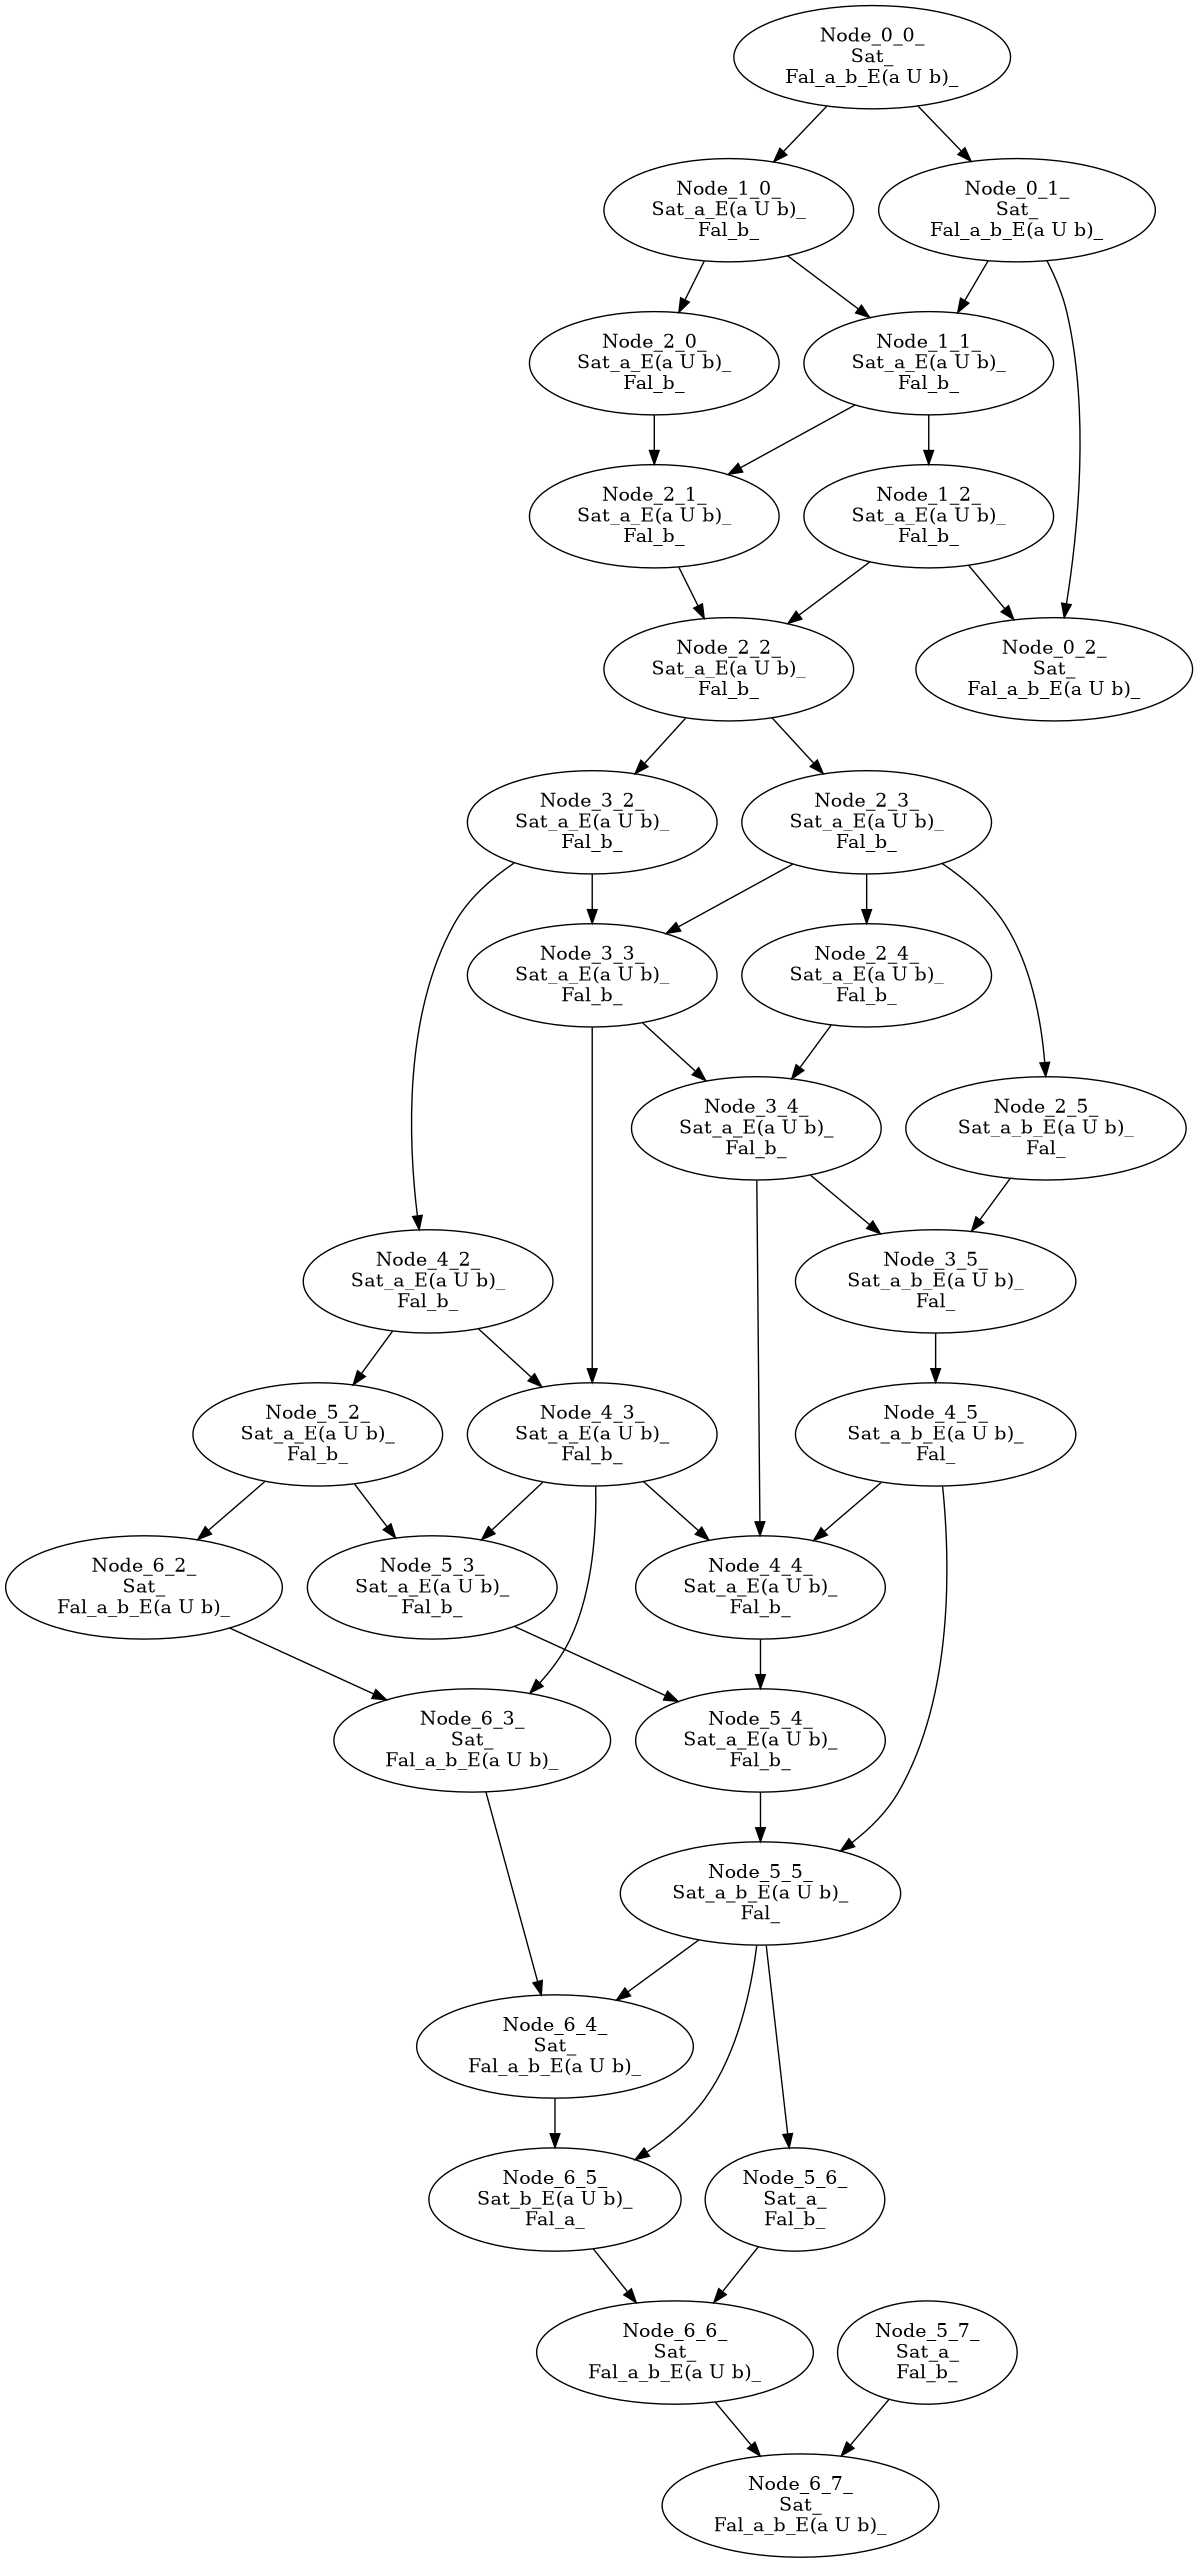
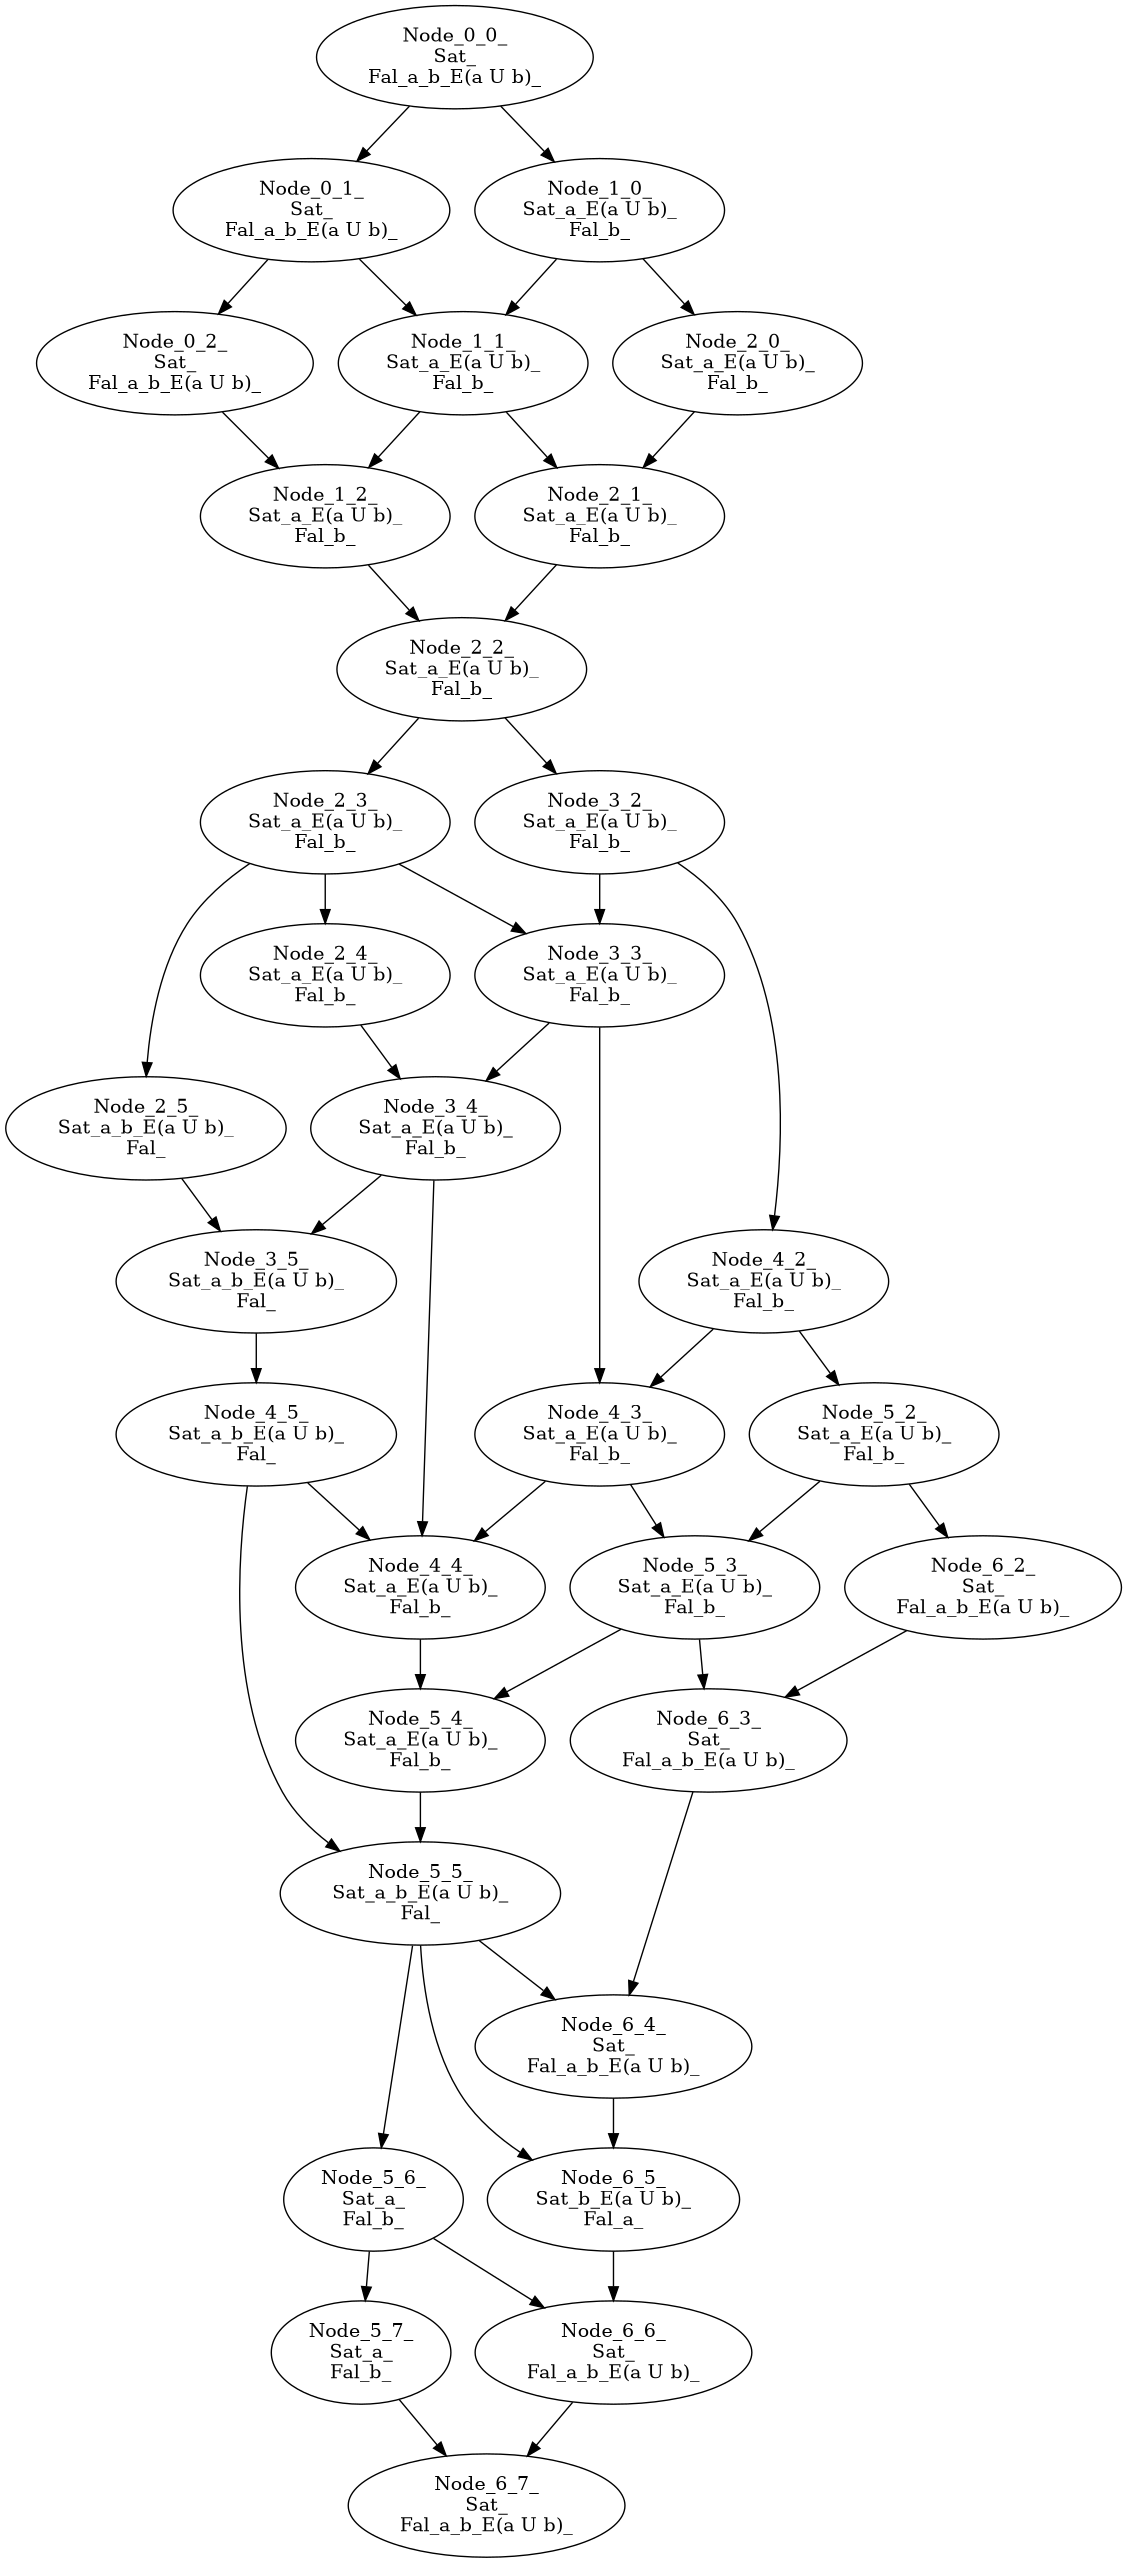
edge "Node_1_2_ Sat_a_E(a U b)_ Fal_b_" -> "Node_0_2_ Sat_ Fal_a_b_E(a U b)_": reversed
edge "Node_4_3_ Sat_a_E(a U b)_ Fal_b_" -> "Node_6_3_ Sat_ Fal_a_b_E(a U b)_": now "Node_5_3_ Sat_a_E(a U b)_ Fal_b_" -> "Node_6_3_ Sat_ Fal_a_b_E(a U b)_"
edge "Node_5_6_ Sat_a_ Fal_b_" -> "Node_5_7_ Sat_a_ Fal_b_": added
